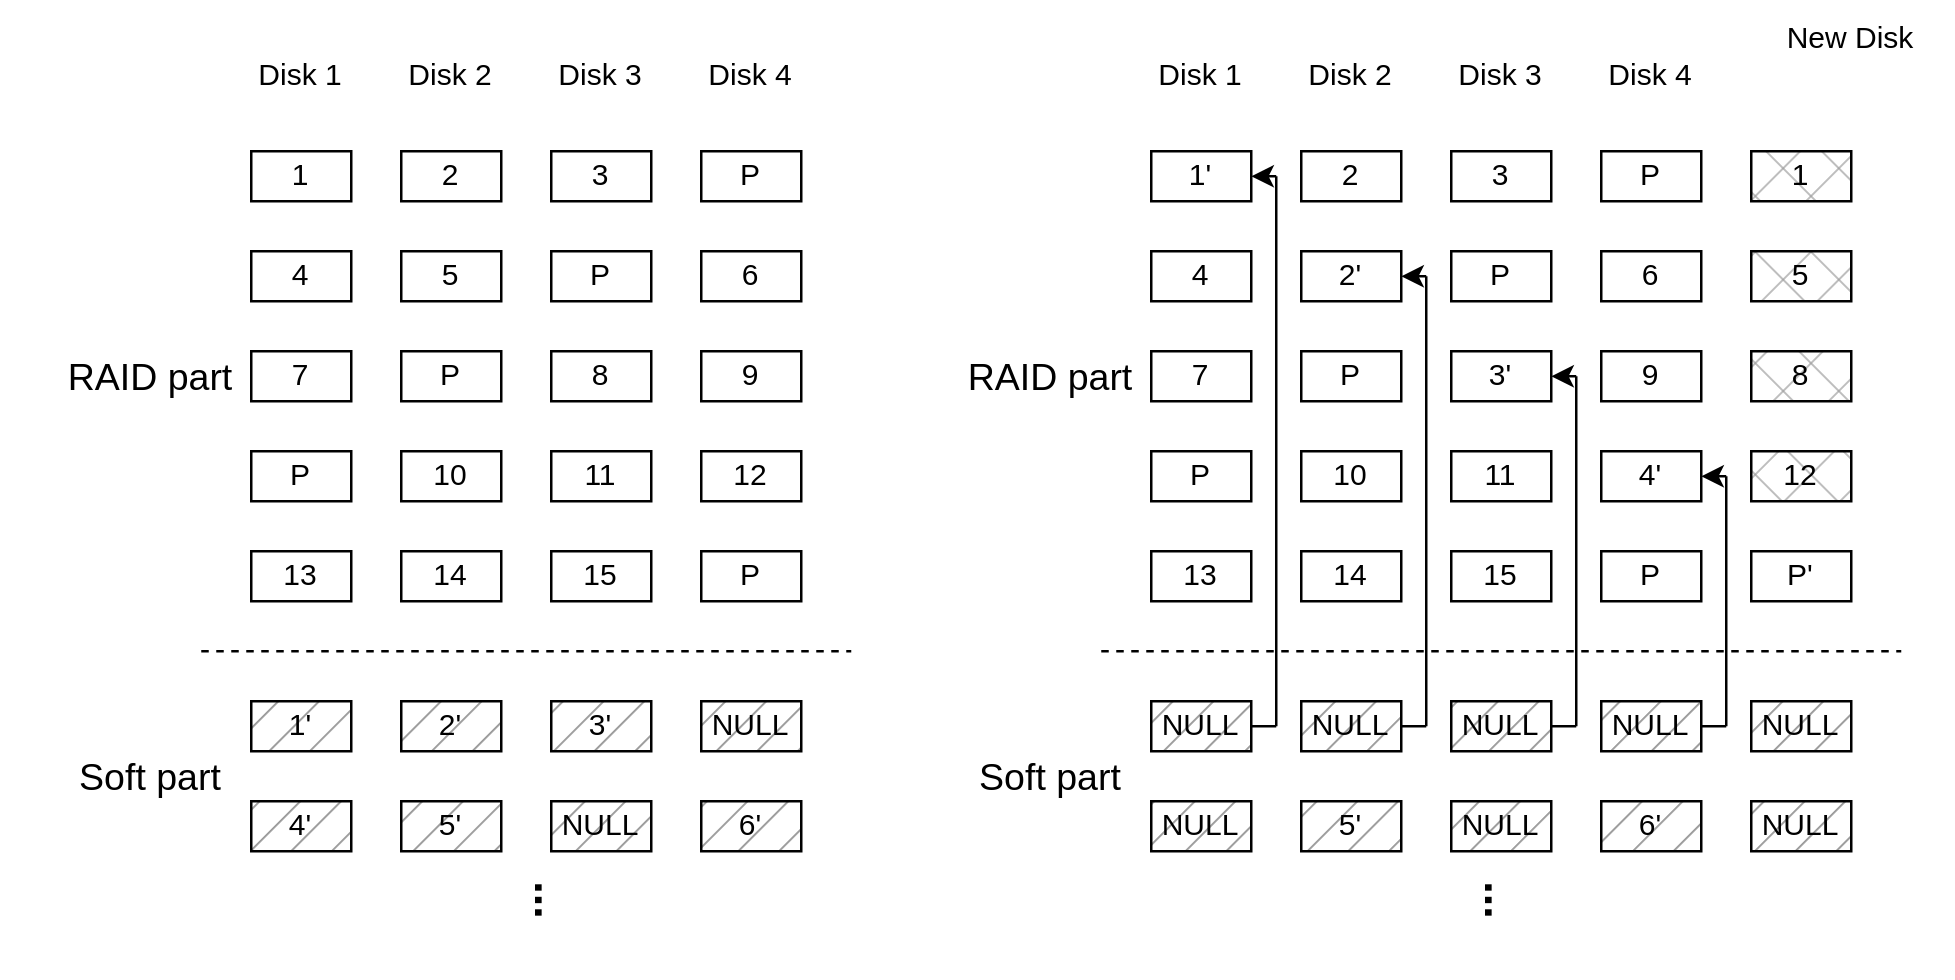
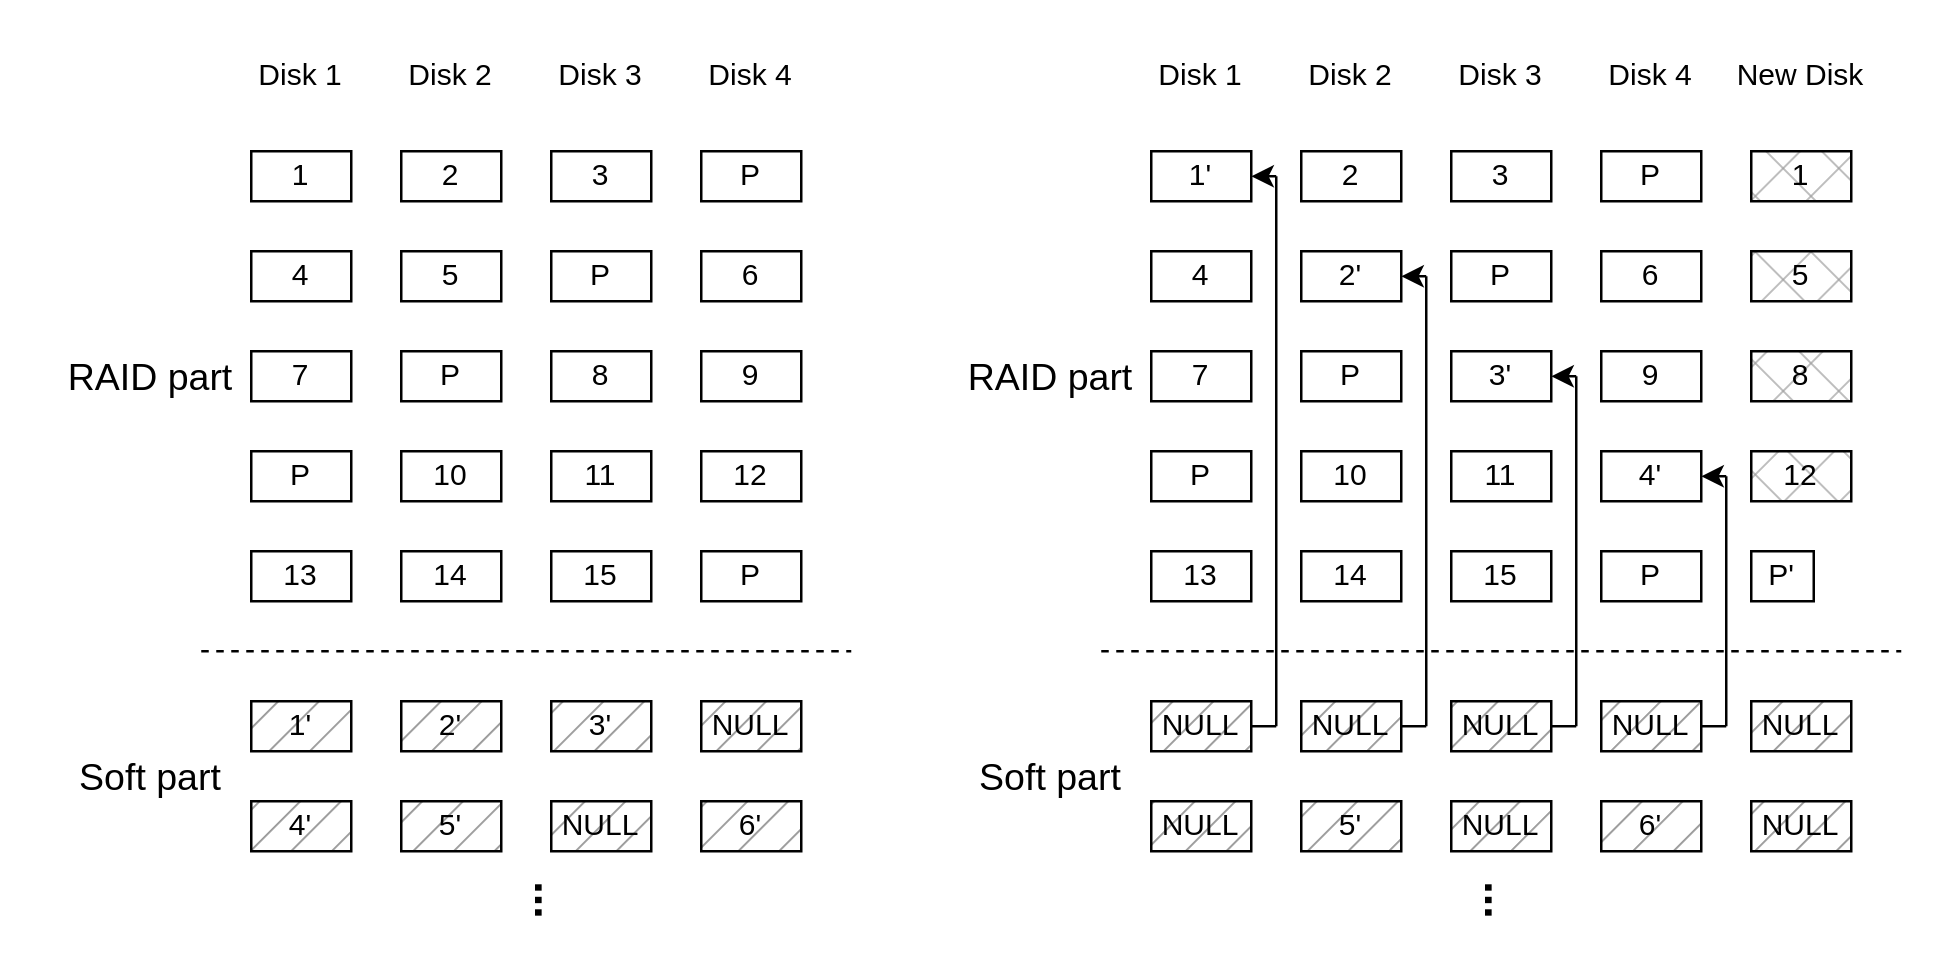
node "New Disk": moved (1851, 39) -> (1801, 76)
node "P'": size 100x50 -> 63x50
